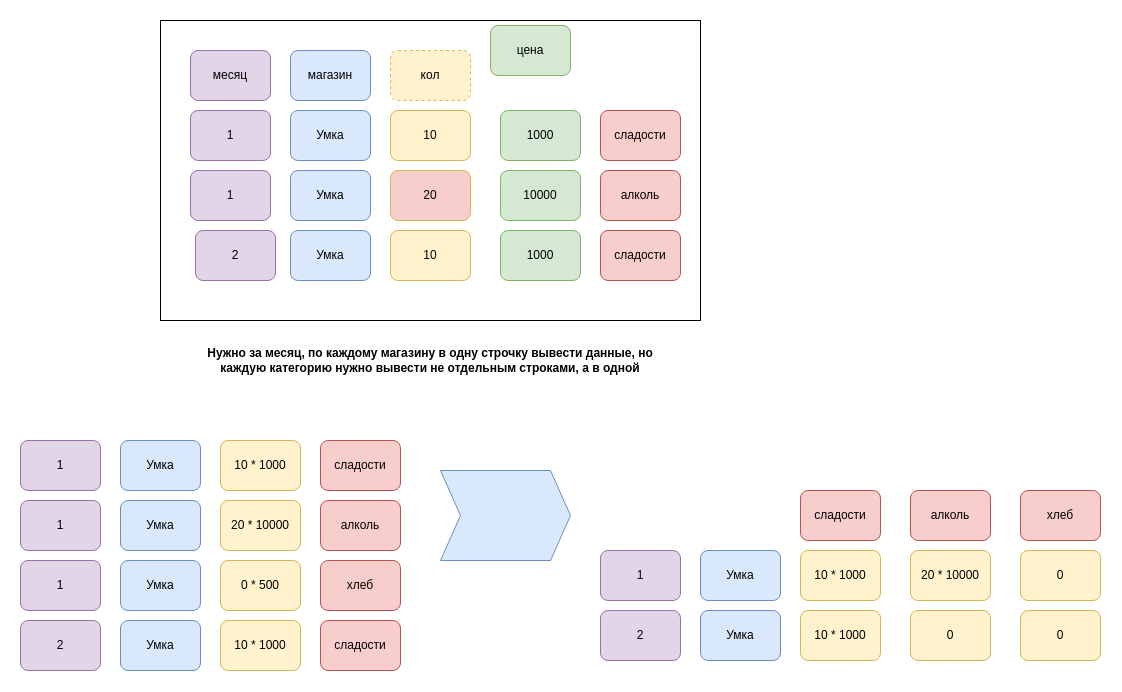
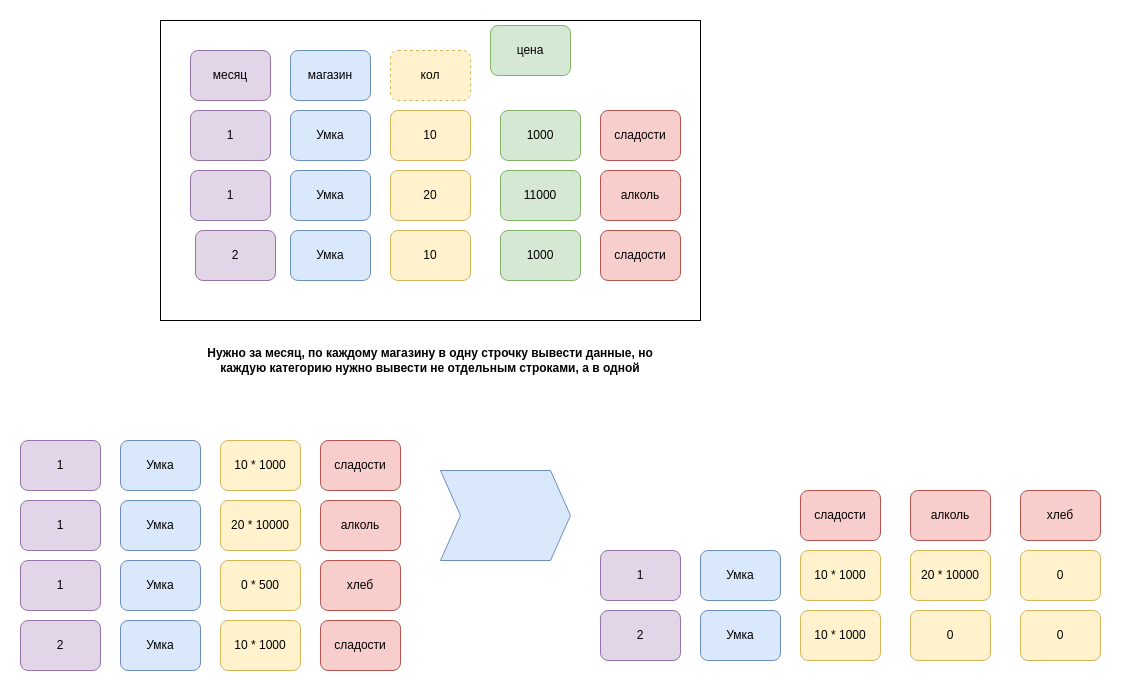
node "20": fillcolor #f8cecc -> #fff2cc
node "10000": label "10000" -> "11000"
